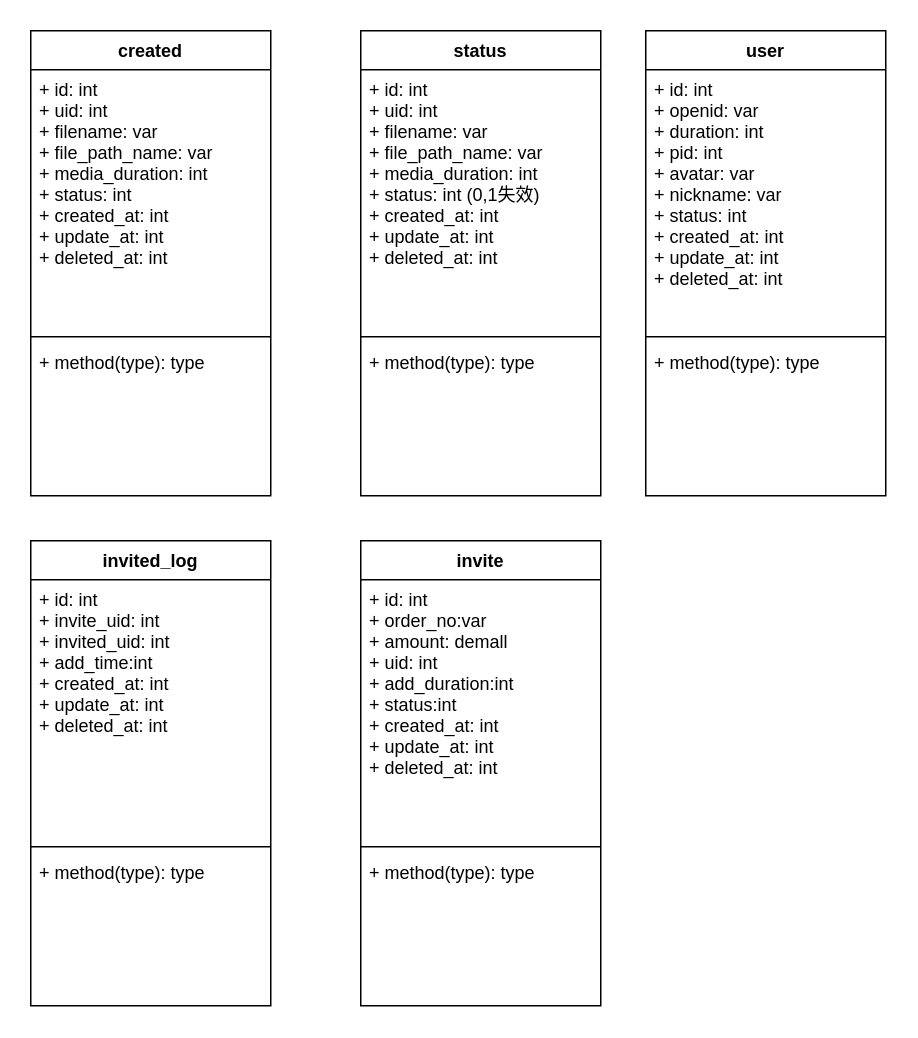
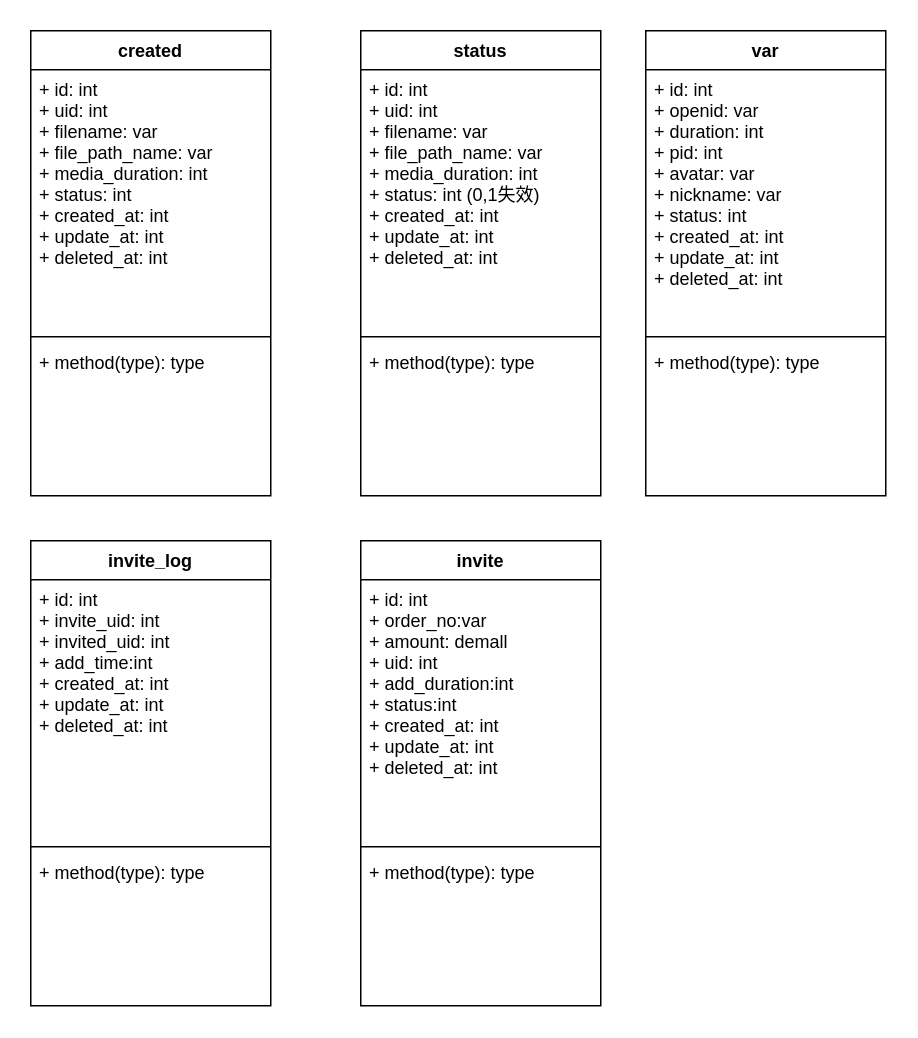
node "user": label "user" -> "var"
node "invited_log": label "invited_log" -> "invite_log"
